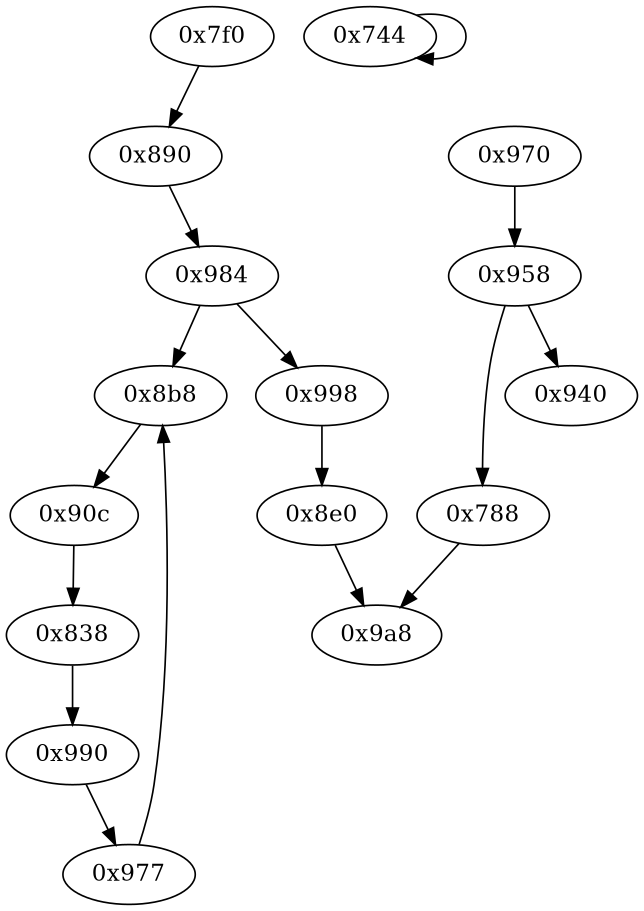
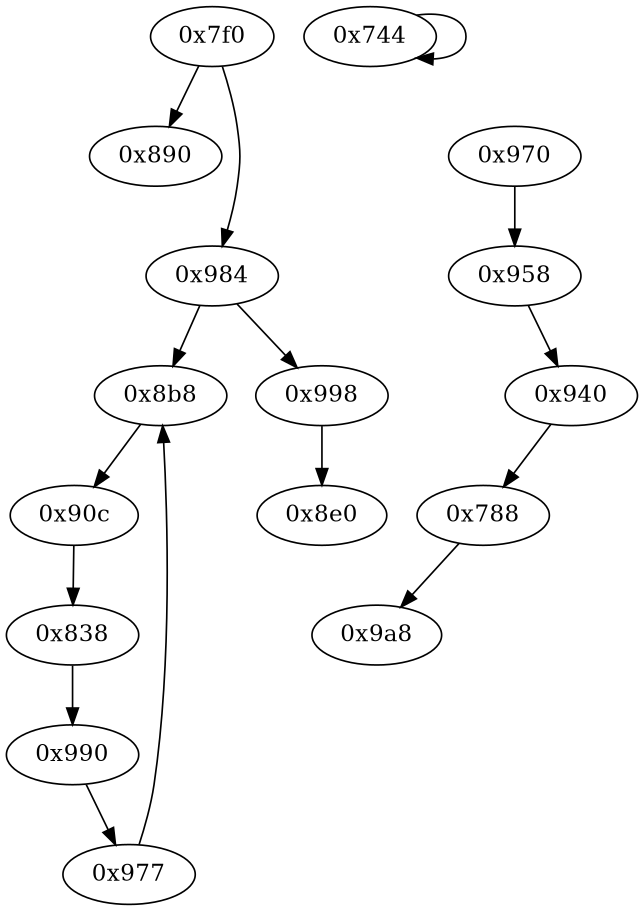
edge "0x890" -> "0x984": now "0x7f0" -> "0x984"
edge "0x958" -> "0x788": now "0x940" -> "0x788"
edge "0x8e0" -> "0x9a8": removed
